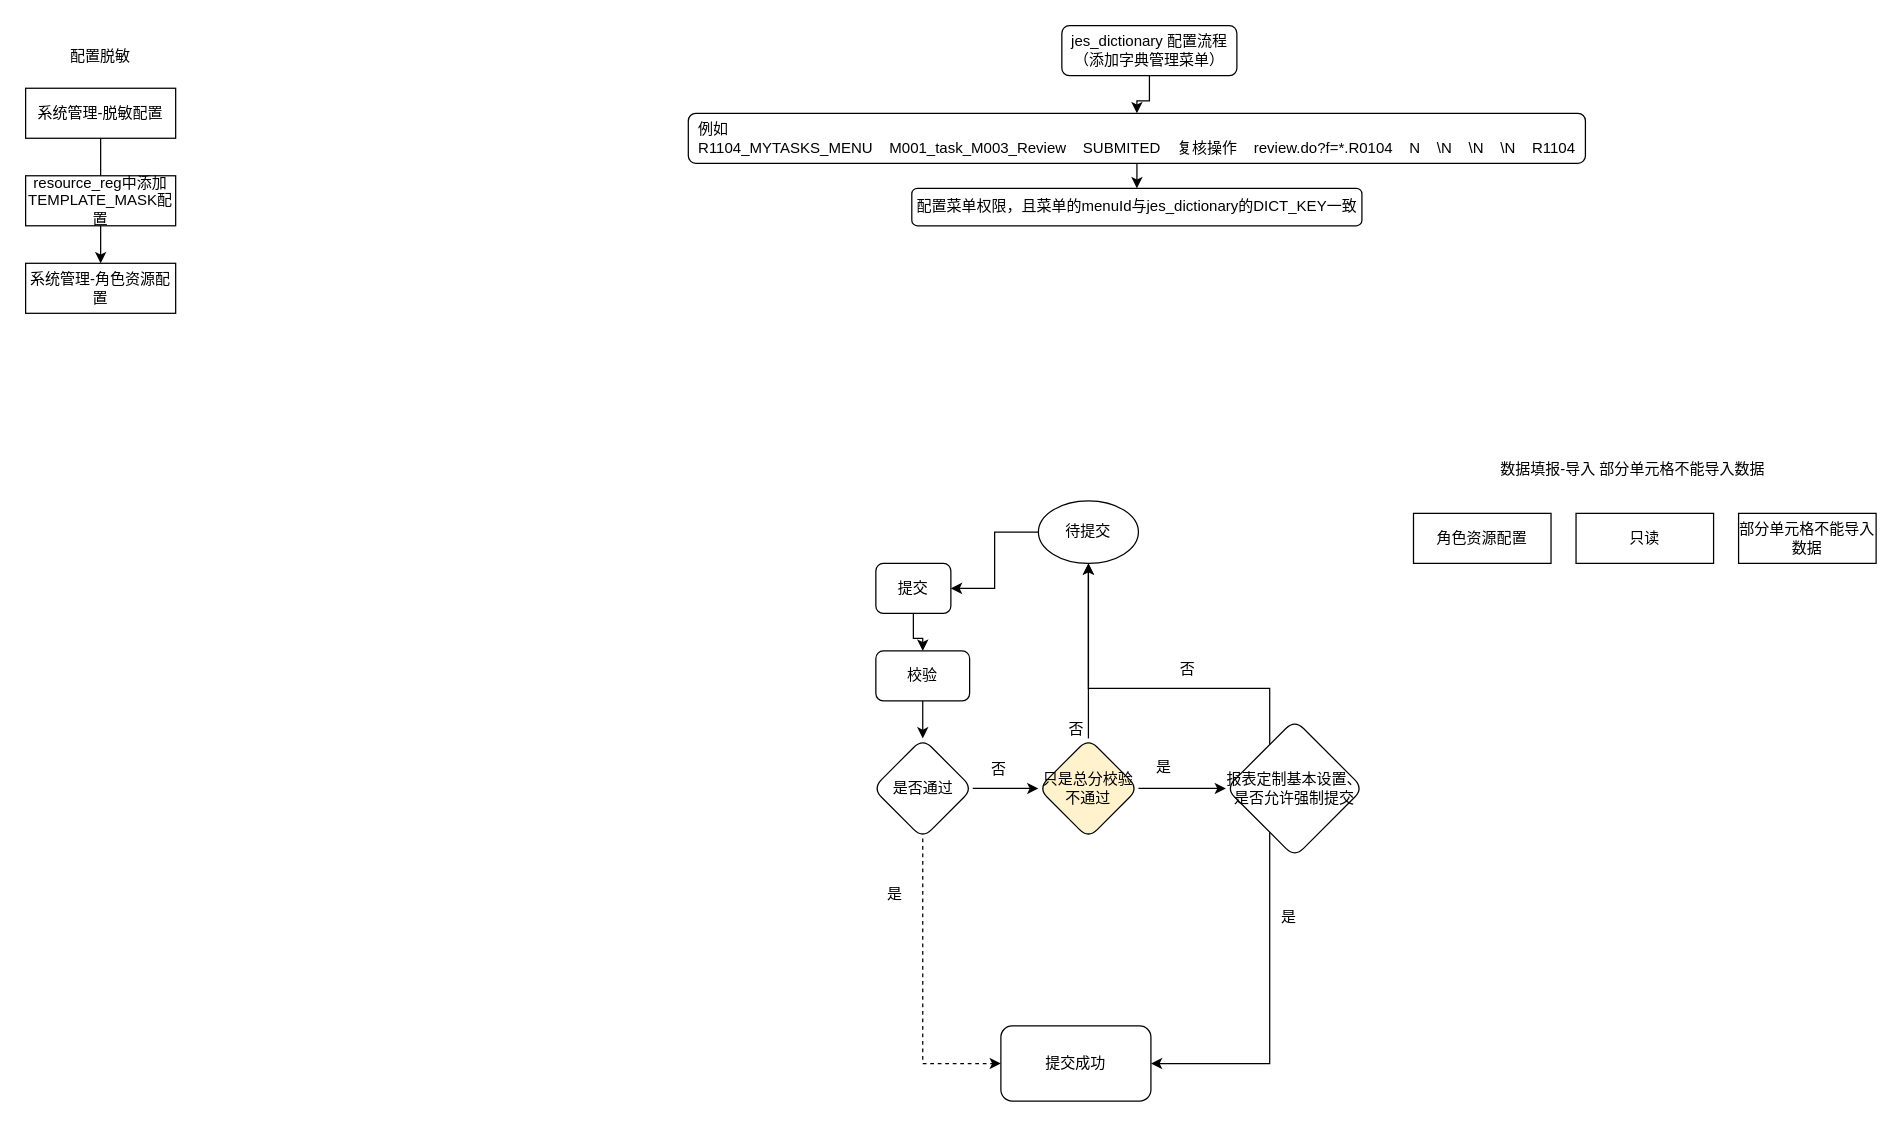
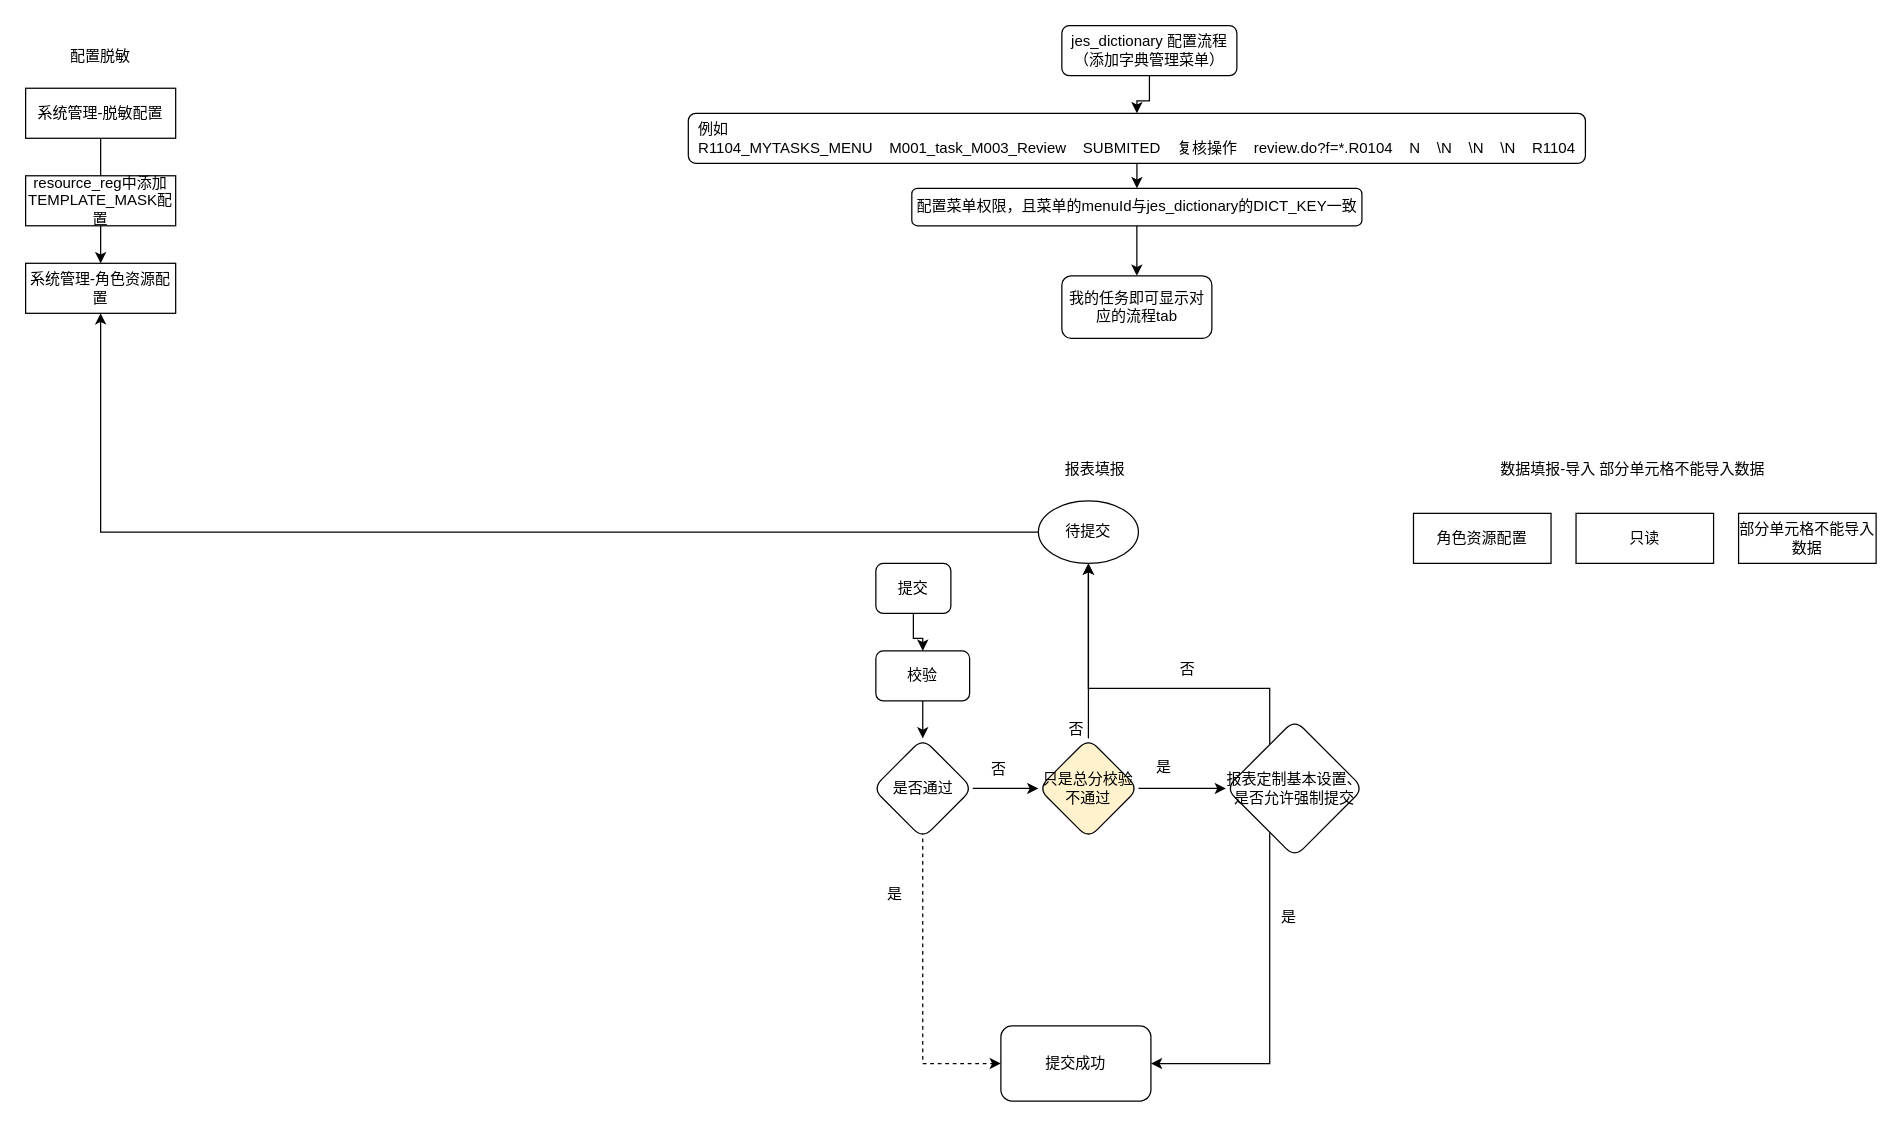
edge "配置菜单权限，且菜单的menuId与jes_dictionary的DICT_KEY一致" -> "我的任务即可显示对应的流程tab": added
node "我的任务即可显示对应的流程tab": added
node "报表填报": added
edge "待提交" -> "提交": now "待提交" -> "系统管理-角色资源配置"
